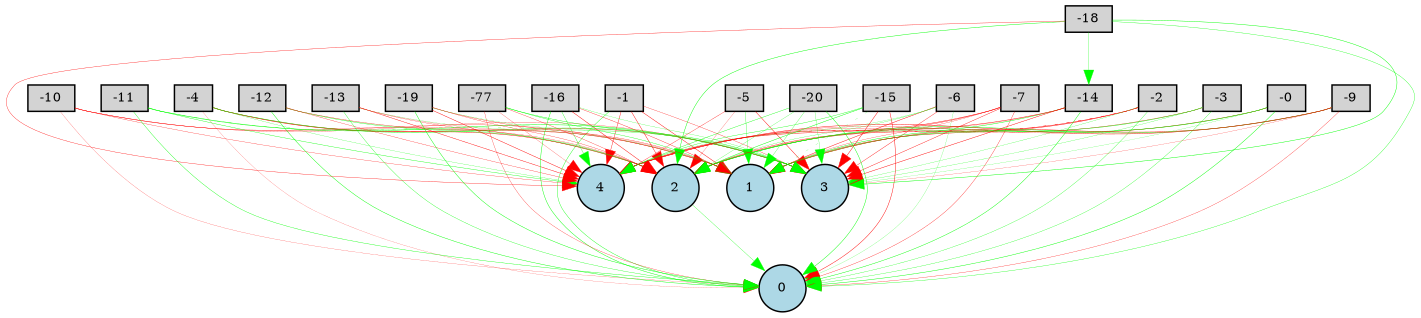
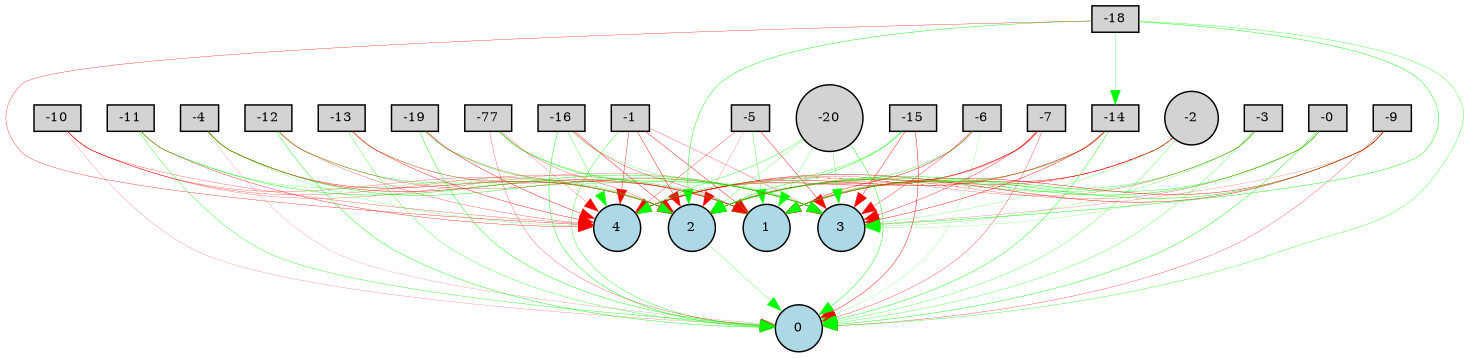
node "-20": shape box -> circle
node "-2": shape box -> circle
edge "-19" -> "2": color red -> green
edge "-11" -> "4": color green -> red
